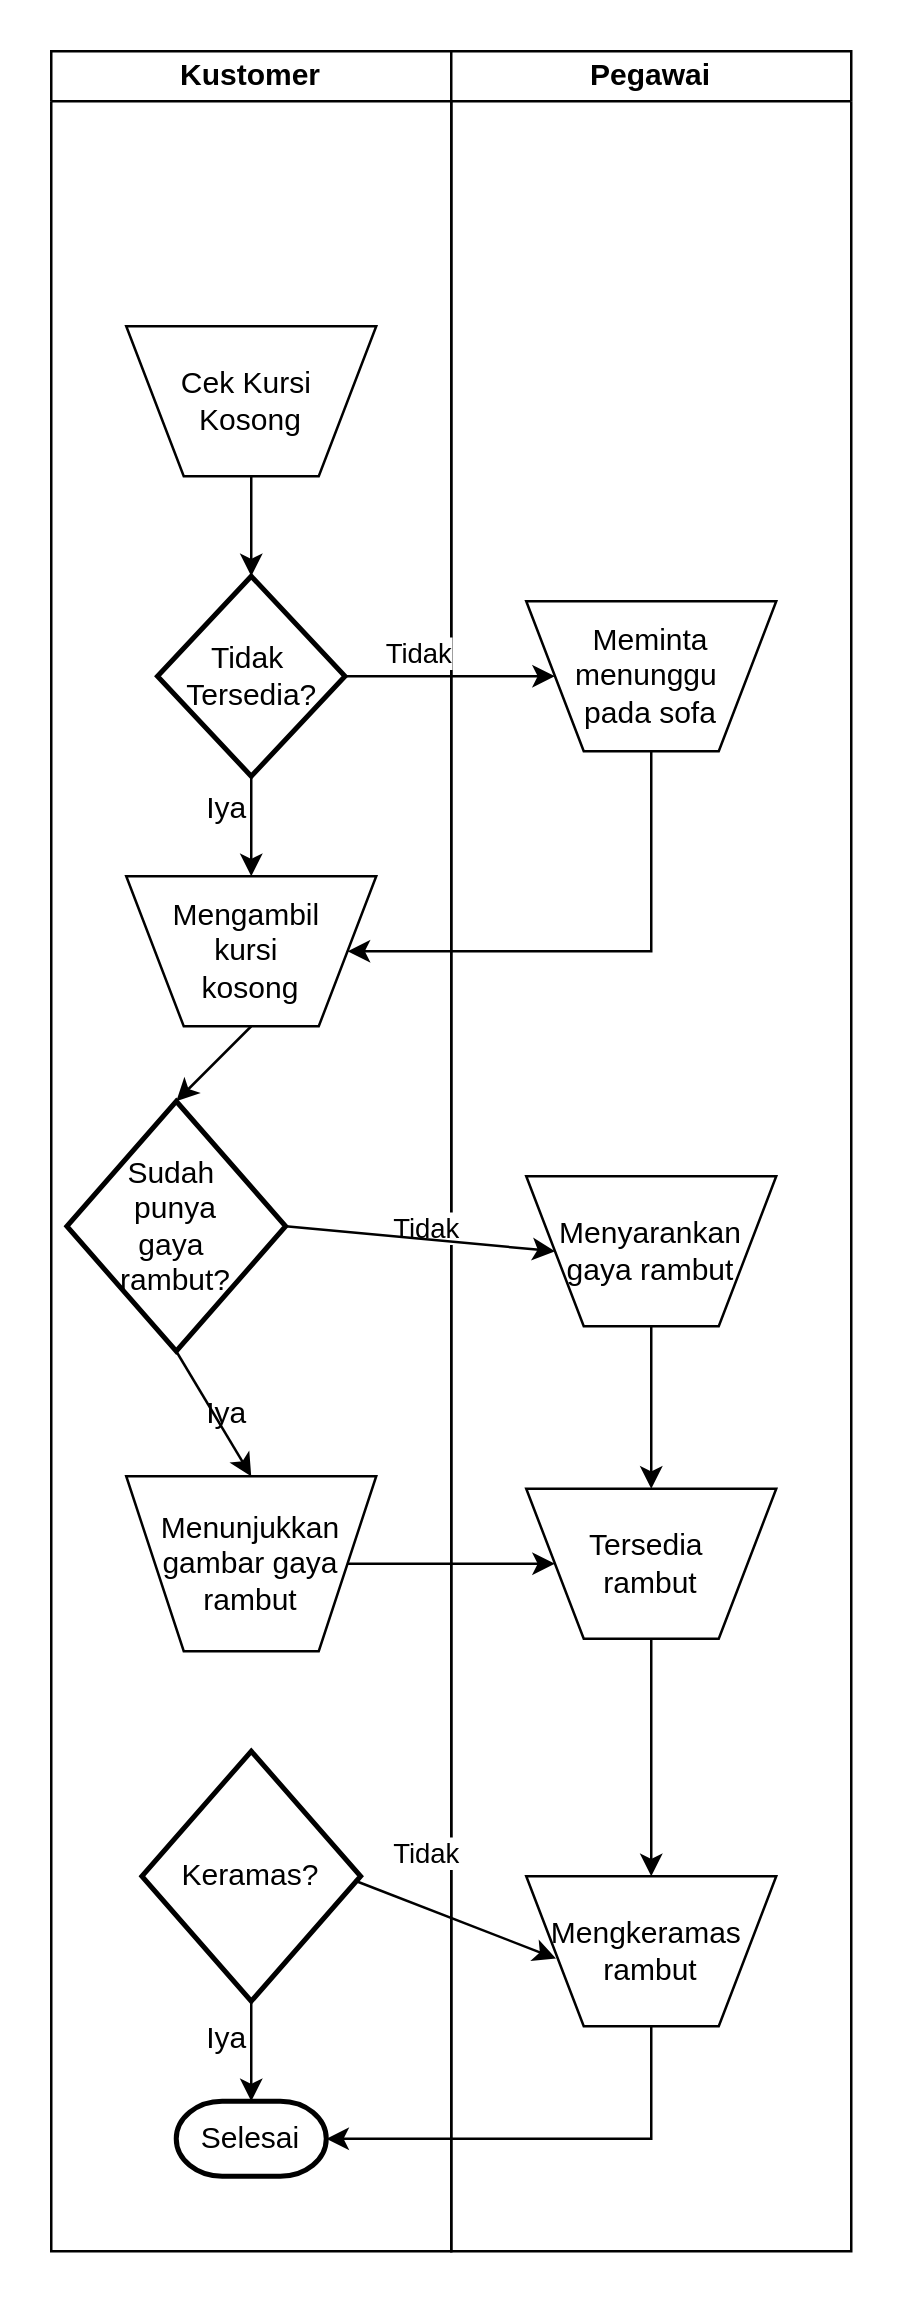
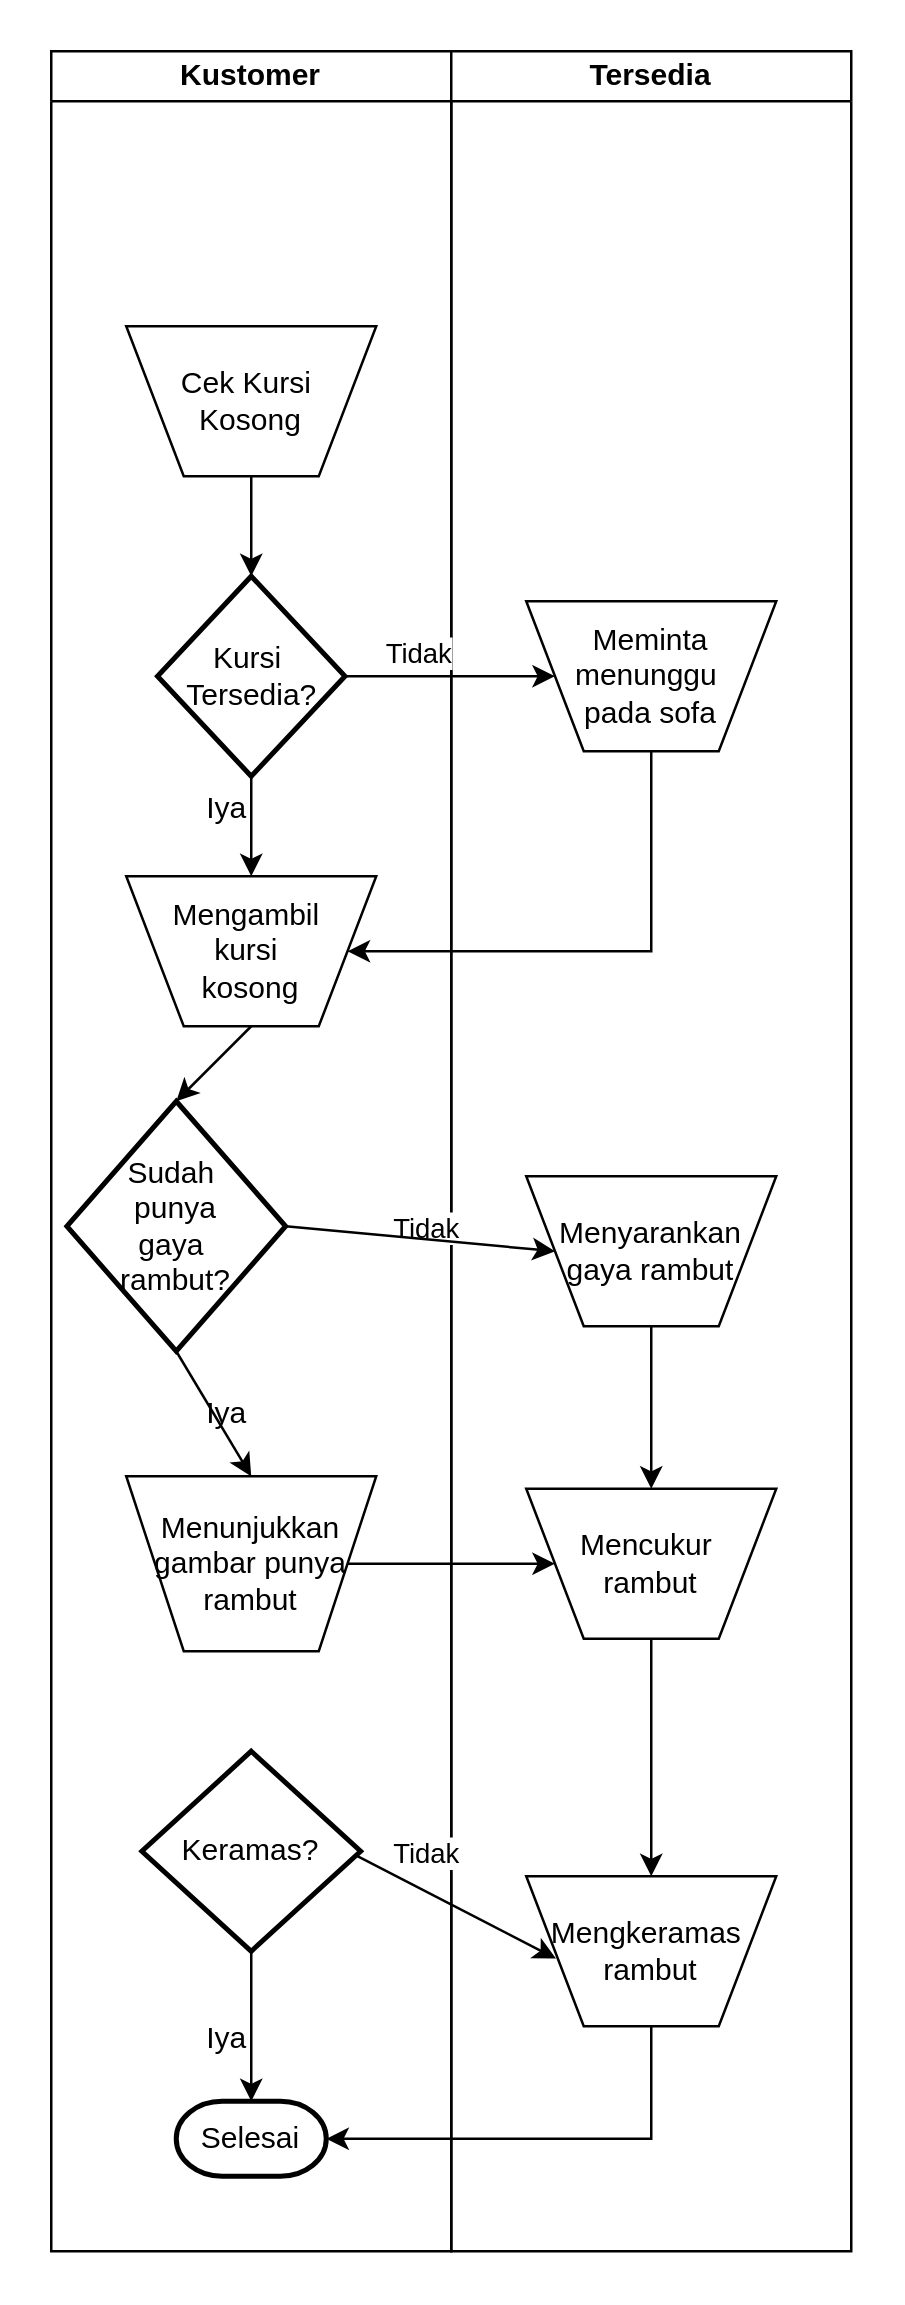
node "Pegawai": label "Pegawai" -> "Tersedia"
node "Tidak Tersedia?": label "Tidak Tersedia?" -> "Kursi Tersedia?"
node "Menunjukkan gambar gaya rambut": label "Menunjukkan gambar gaya rambut" -> "Menunjukkan gambar punya rambut"
node "Tersedia rambut": label "Tersedia rambut" -> "Mencukur rambut"
node "Keramas?": size 219x250 -> 219x200
